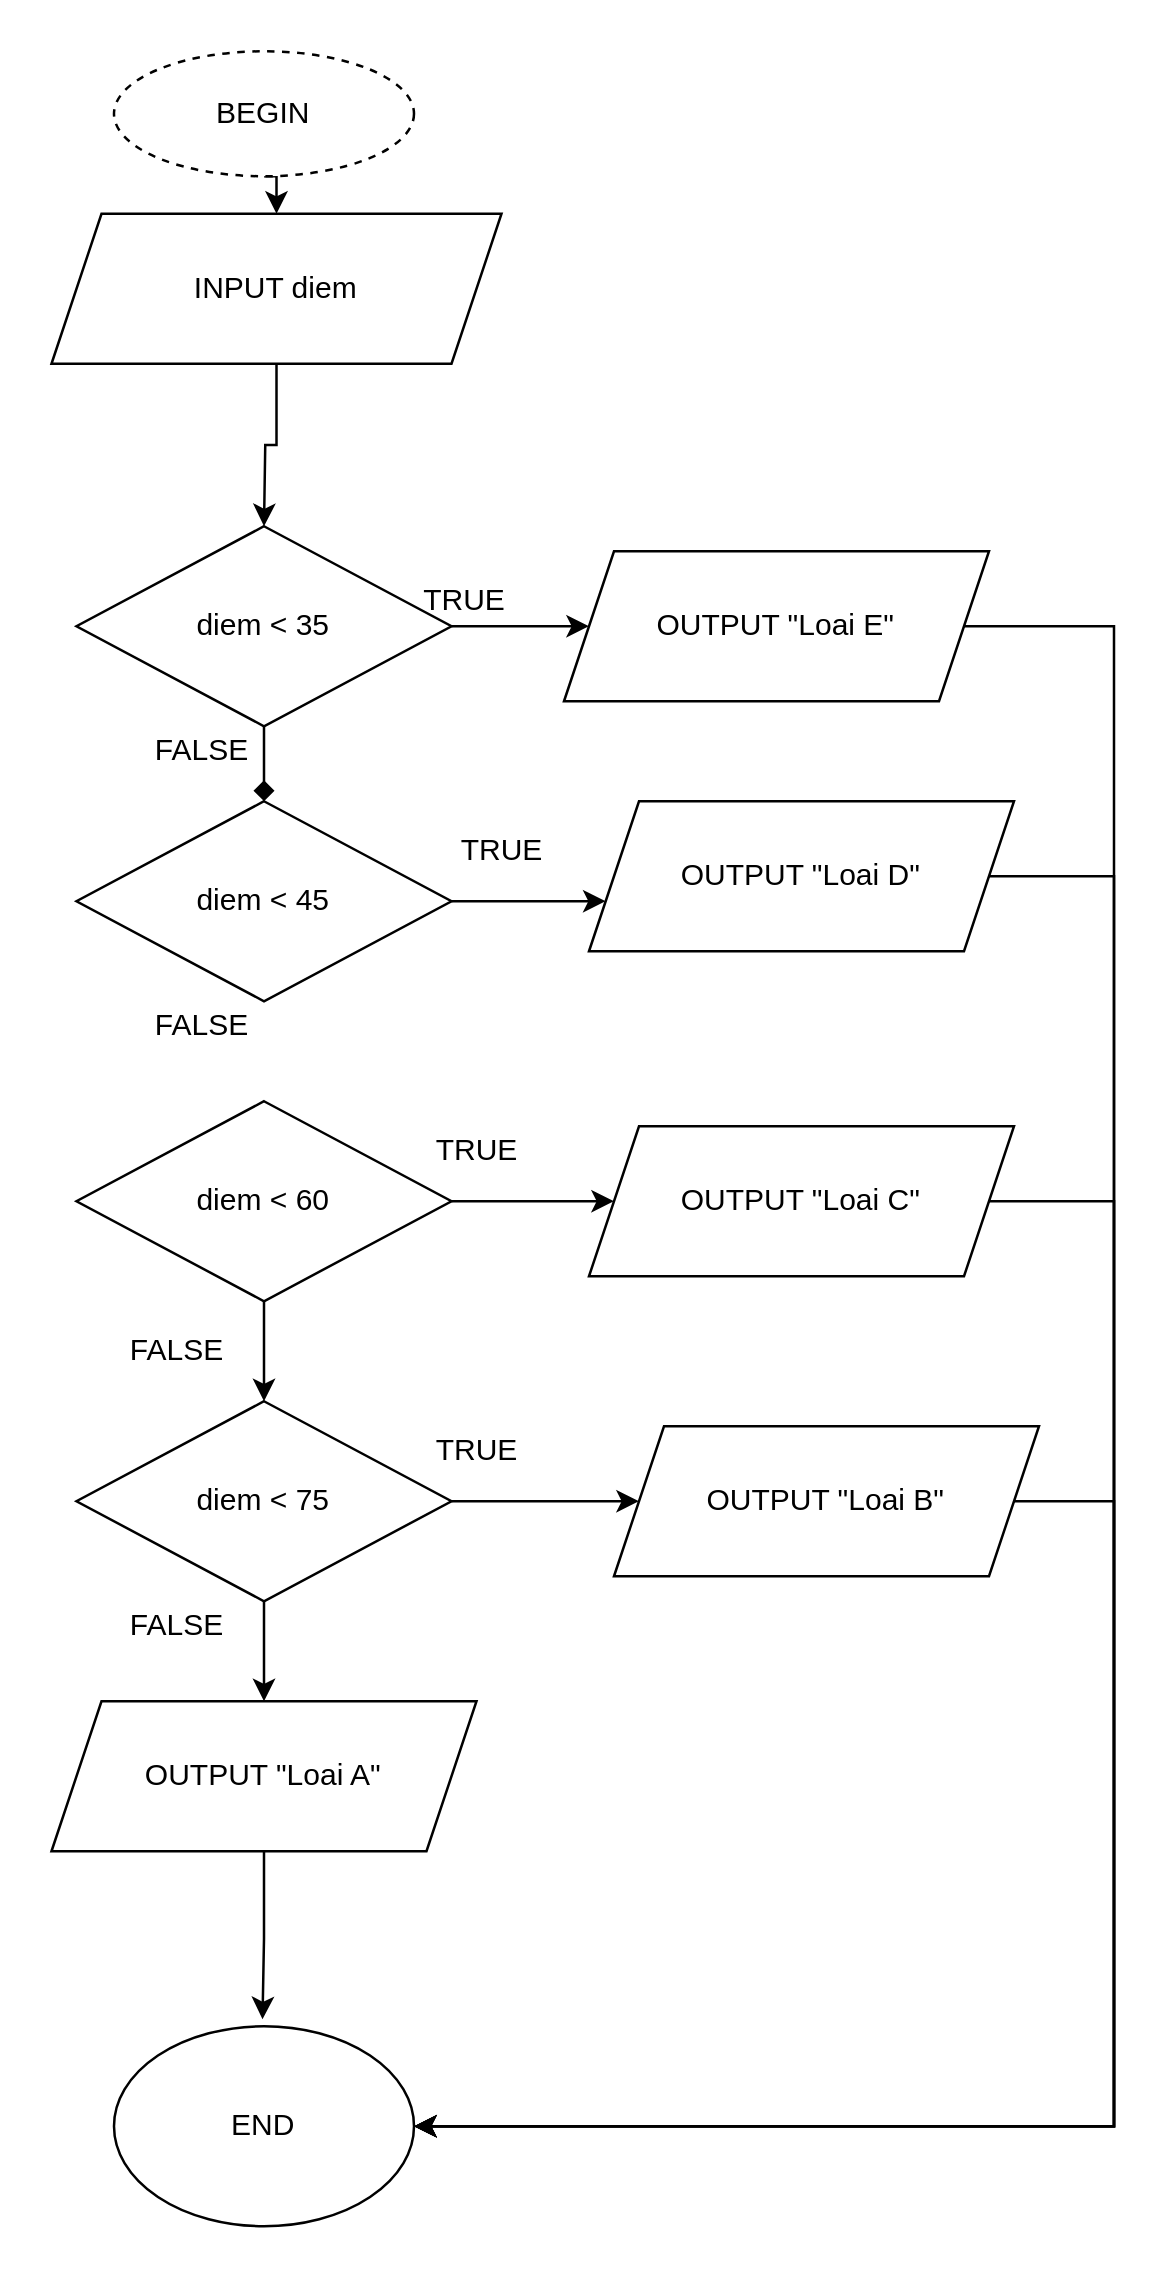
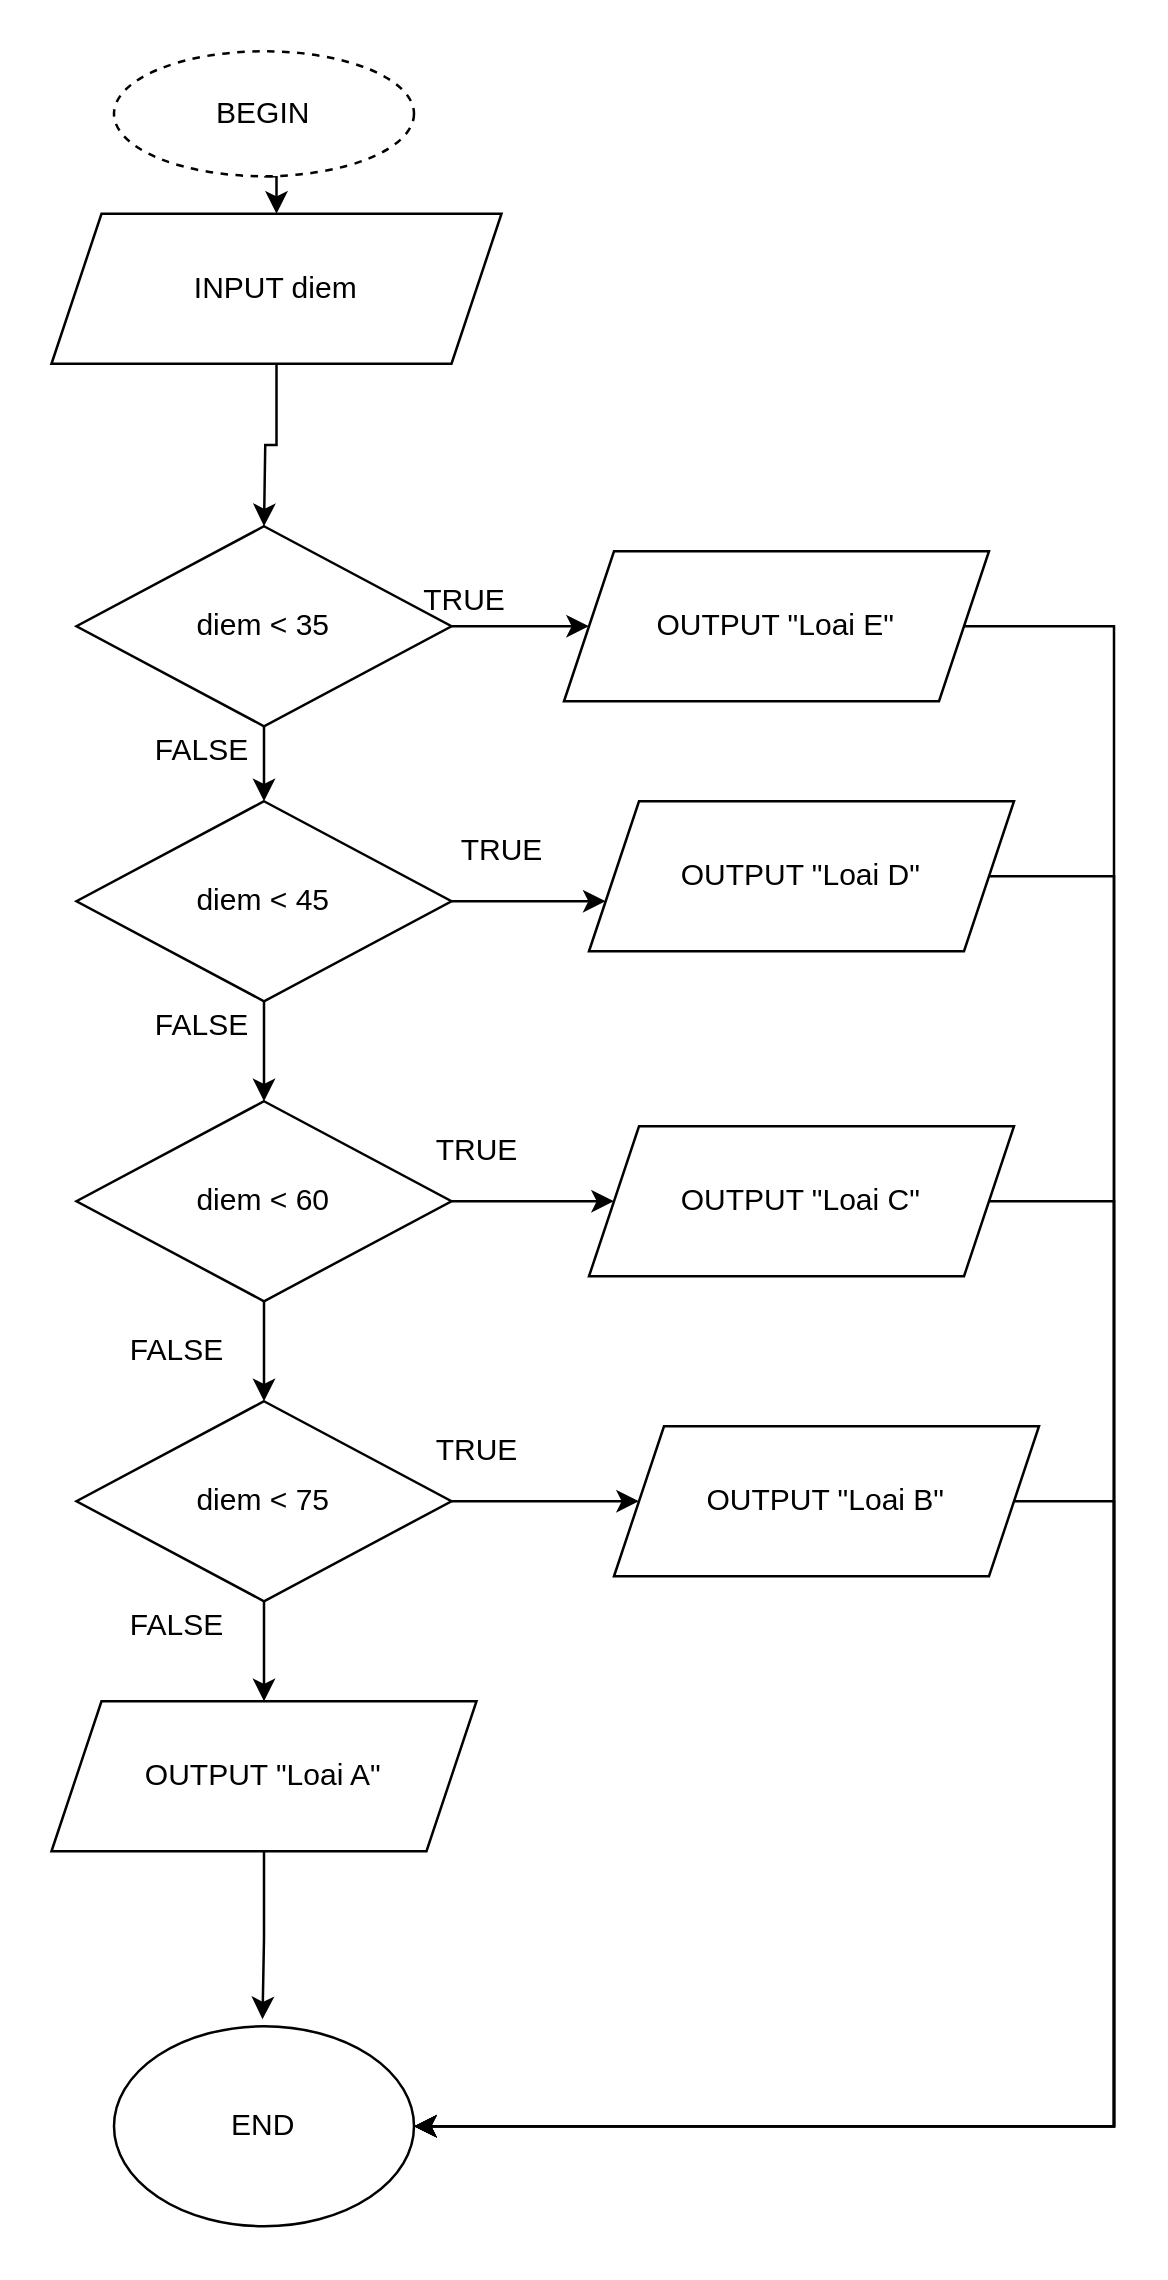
edge "diem < 35" -> "diem < 45": arrowhead diamond -> classic
edge "diem < 45" -> "diem < 60": added
